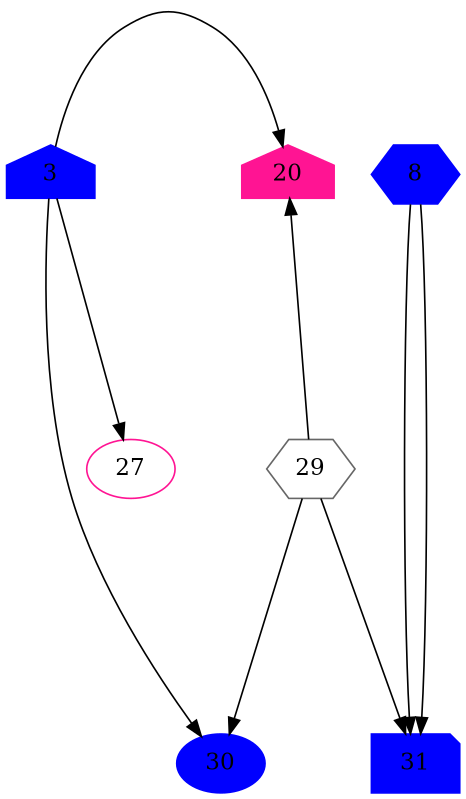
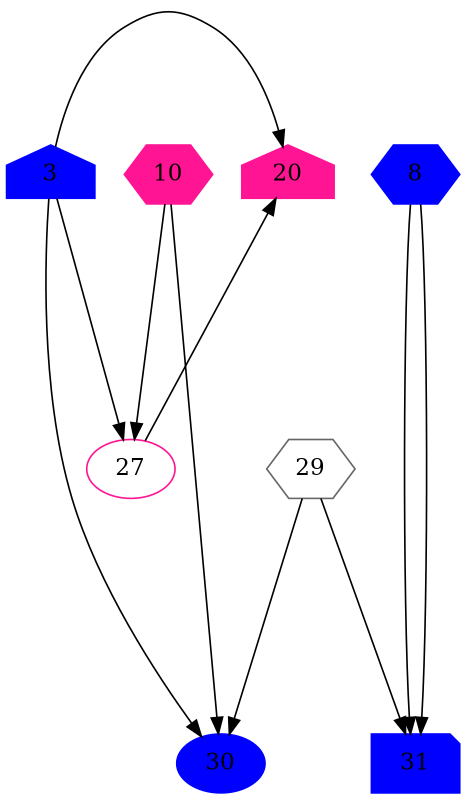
node "10": added
edge "29" -> "20": now "27" -> "20"
